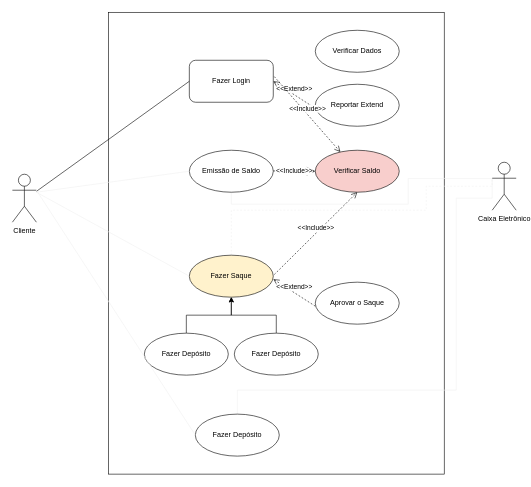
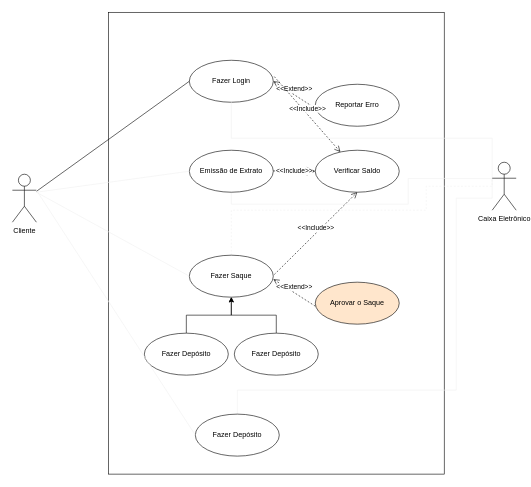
node "Verificar Dados": removed
node "Fazer Login": shape rounded rectangle -> ellipse
node "Reportar Extend": label "Reportar Extend" -> "Reportar Erro"
edge "Fazer Login" -- "Caixa Eletrônico": added
node "Emissão de Saldo": label "Emissão de Saldo" -> "Emissão de Extrato"
node "Verificar Saldo": fillcolor #f8cecc -> #ffffff
node "Fazer Saque": fillcolor #fff2cc -> #ffffff
node "Aprovar o Saque": fillcolor #ffffff -> #ffe6cc
